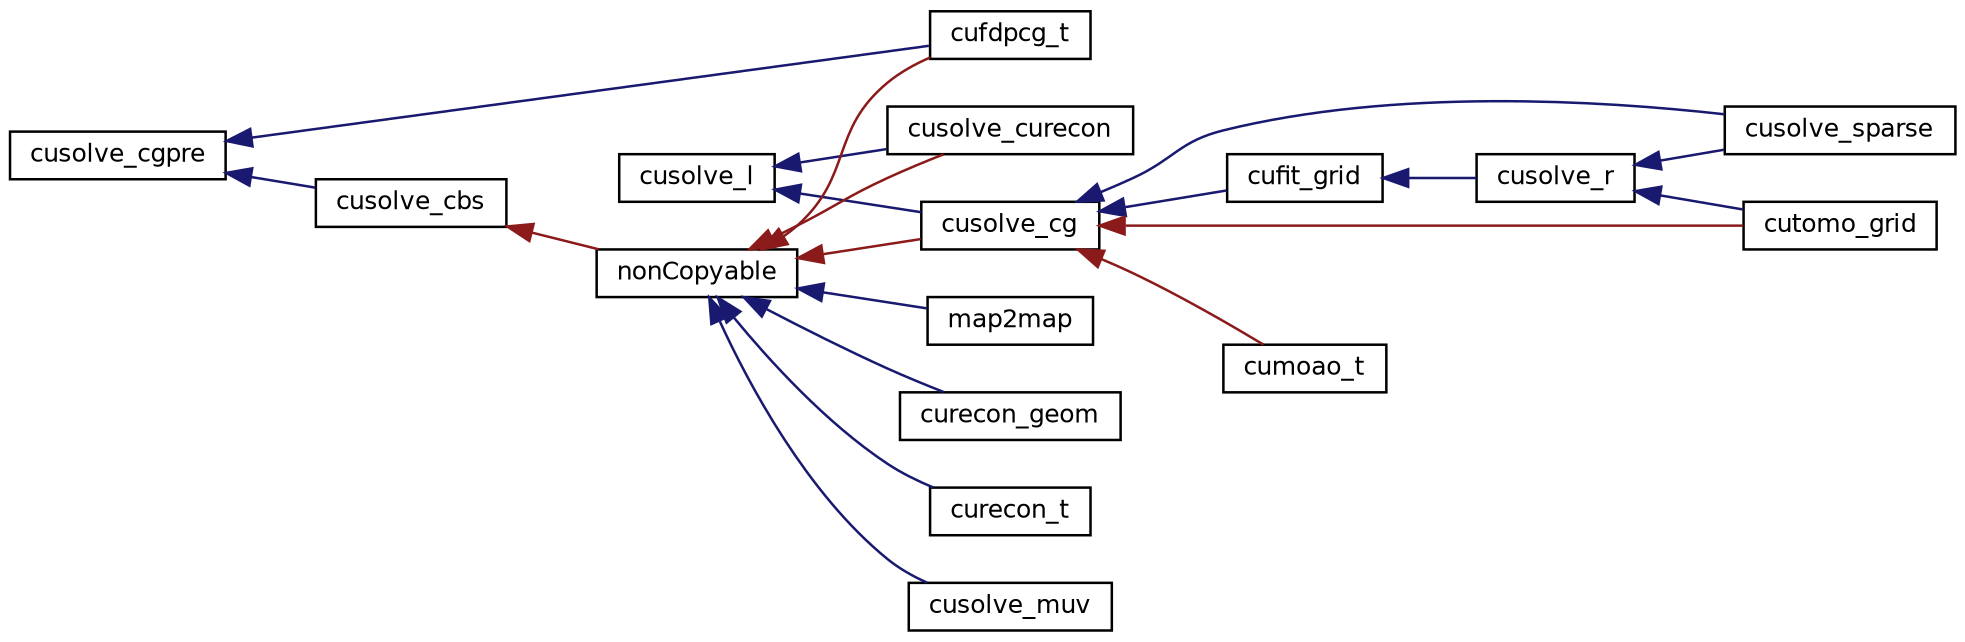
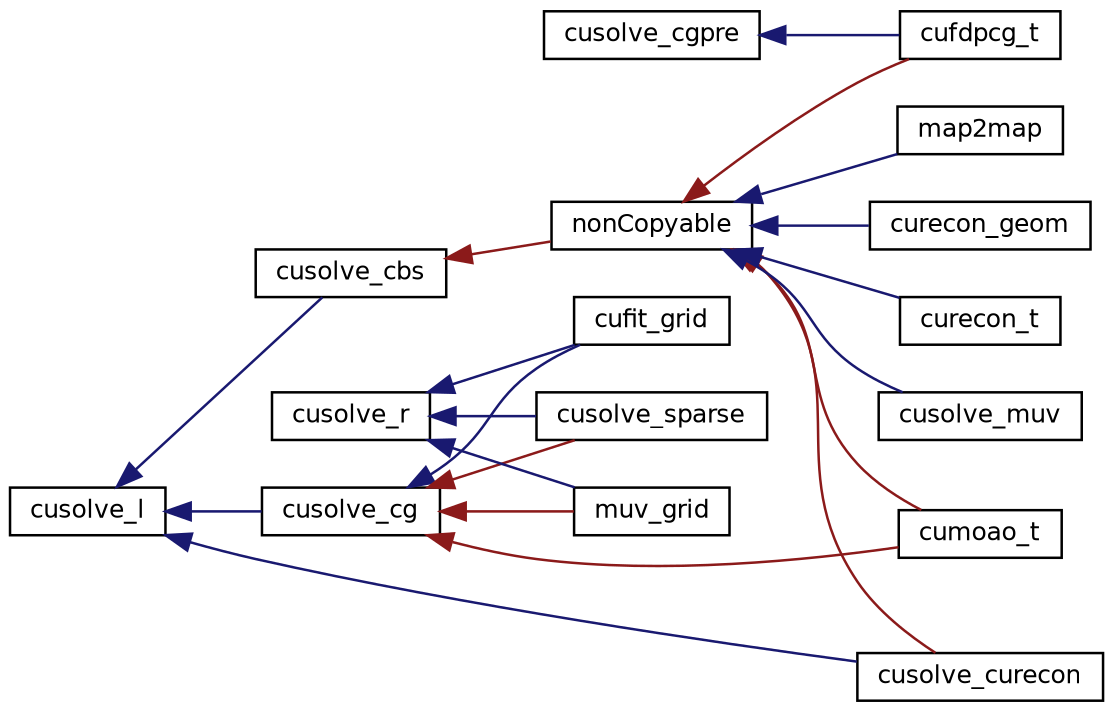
edge "cusolve_sparse" -> "cusolve_cg": color midnightblue -> firebrick4
edge "cusolve_r" -> "cufit_grid": reversed
edge "cusolve_cbs" -> "cusolve_cgpre": now "cusolve_cbs" -> "cusolve_l"
node "cutomo_grid": label "cutomo_grid" -> "muv_grid"
edge "cusolve_cg" -> "nonCopyable": now "cumoao_t" -> "nonCopyable"
